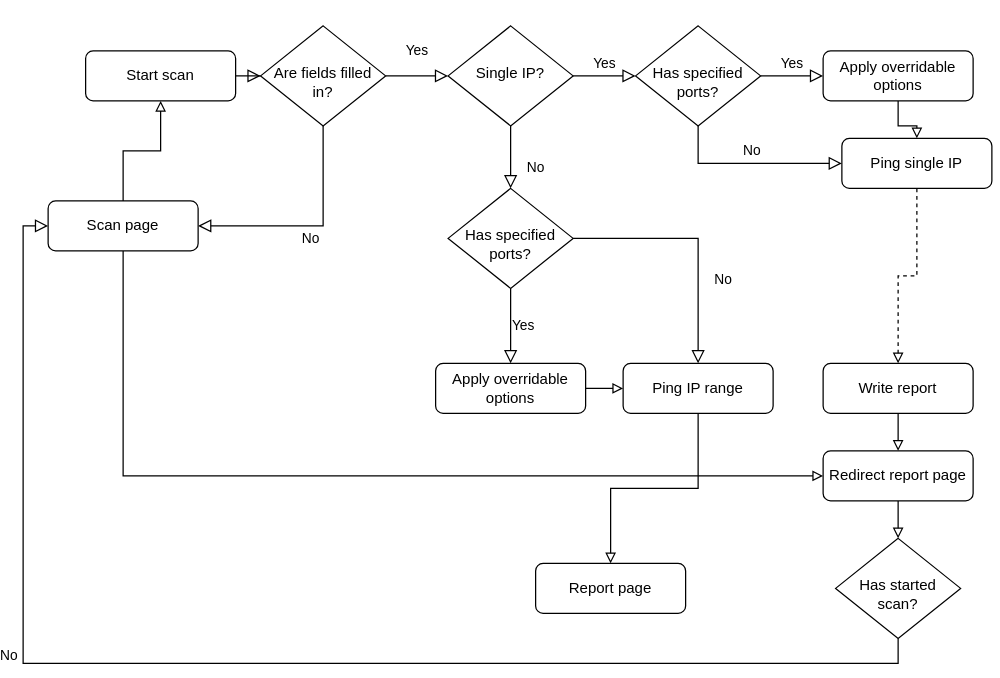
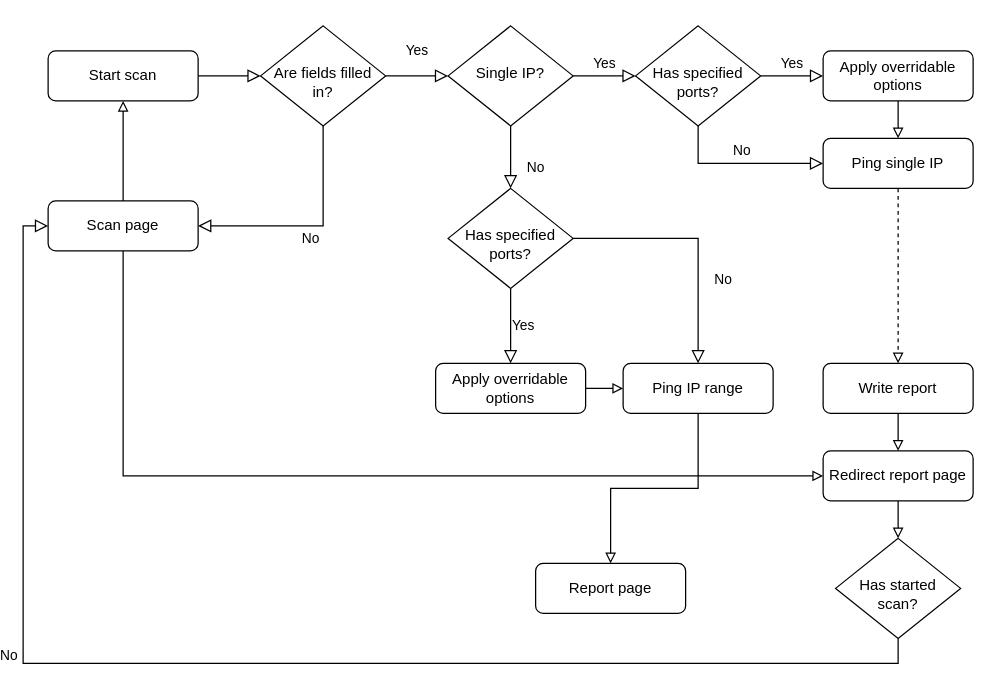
node "Start scan": moved (161, 76) -> (123, 76)
node "Ping single IP": moved (917, 163) -> (898, 163)
